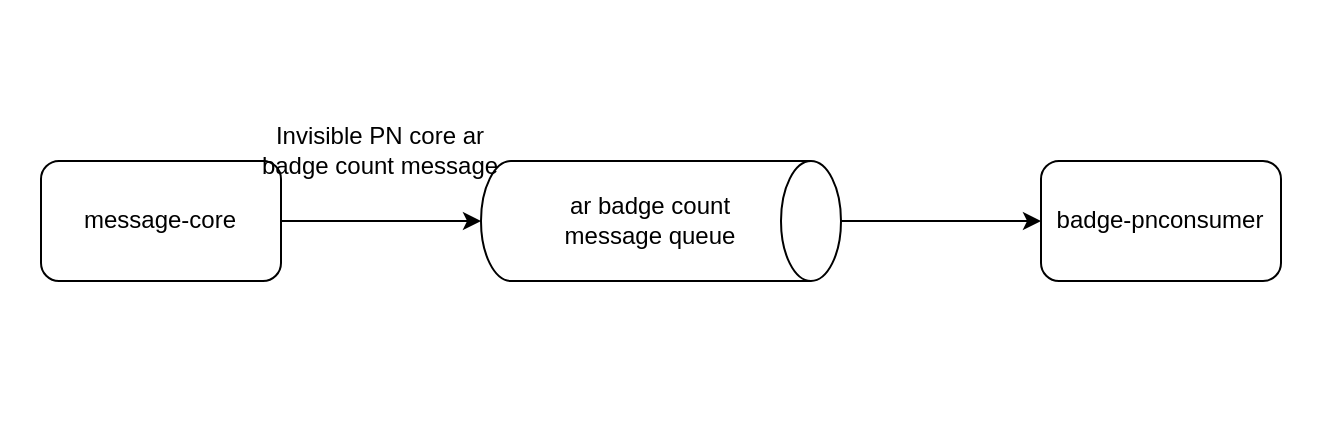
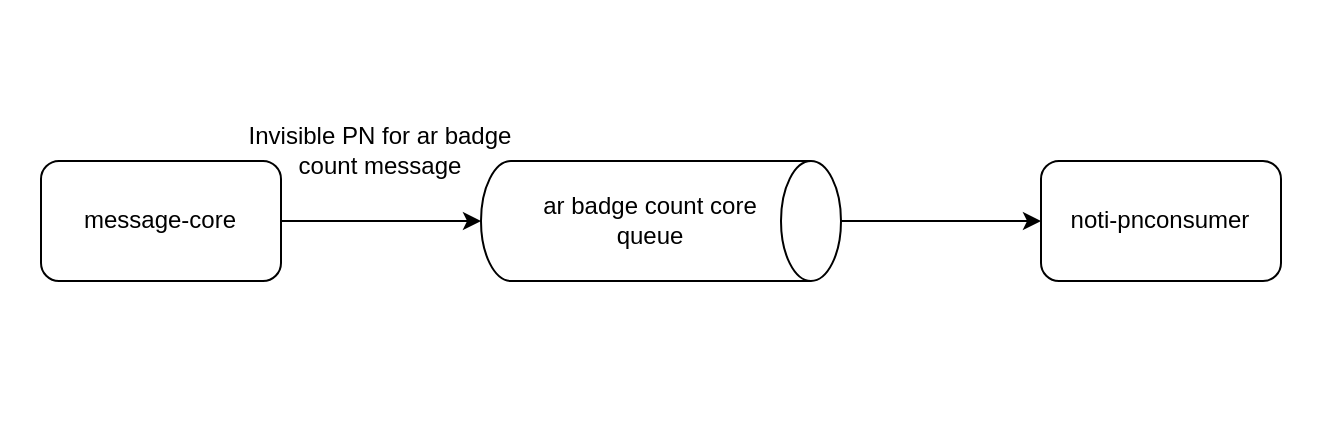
node "Invisible PN core ar badge count message": label "Invisible PN core ar badge count message" -> "Invisible PN for ar badge count message"
node "ar badge count message queue": label "ar badge count message queue" -> "ar badge count core queue"
node "badge-pnconsumer": label "badge-pnconsumer" -> "noti-pnconsumer"
